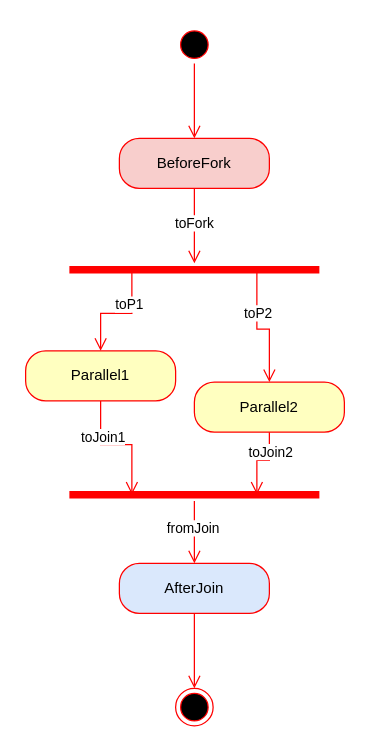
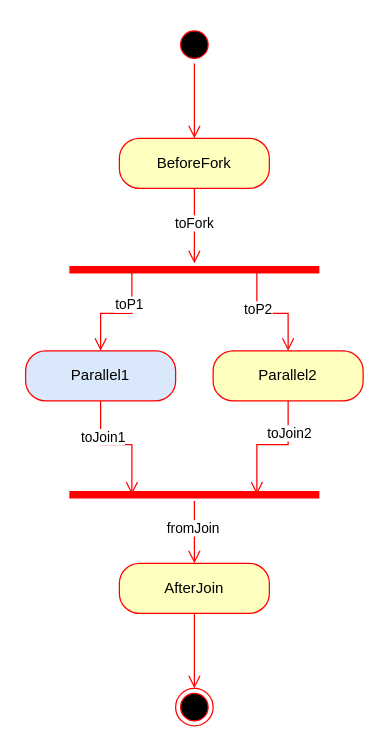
node "BeforeFork": fillcolor #f8cecc -> #ffffc0
node "Parallel1": fillcolor #ffffc0 -> #dae8fc
node "Parallel2": moved (269, 407) -> (288, 376)
node "AfterJoin": fillcolor #dae8fc -> #ffffc0
